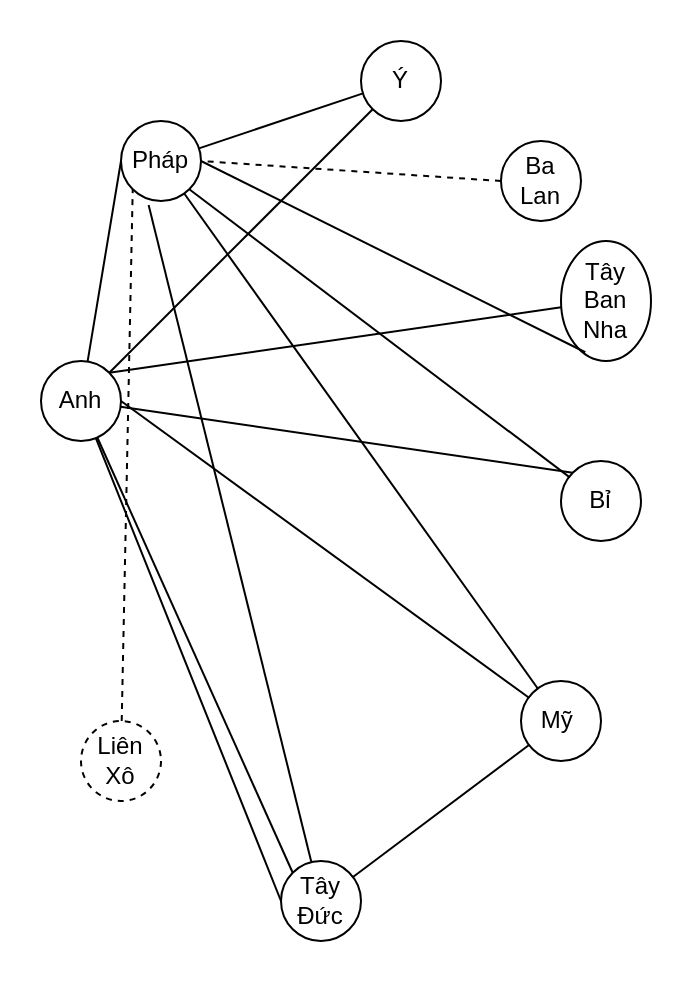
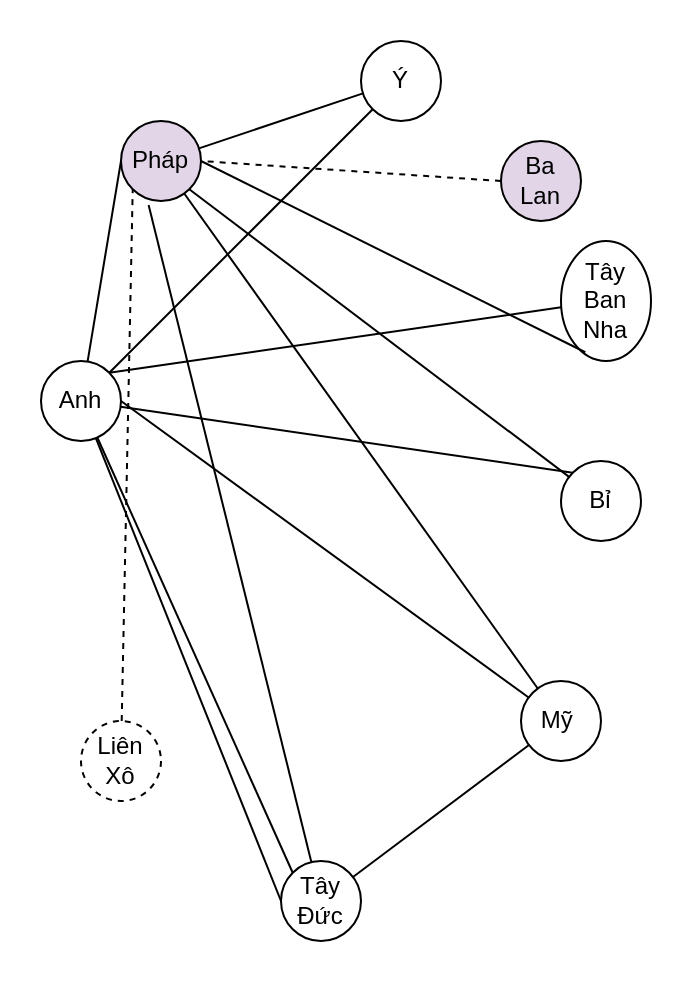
node "Pháp": fillcolor #ffffff -> #e1d5e7
node "Ba Lan": fillcolor #ffffff -> #e1d5e7
